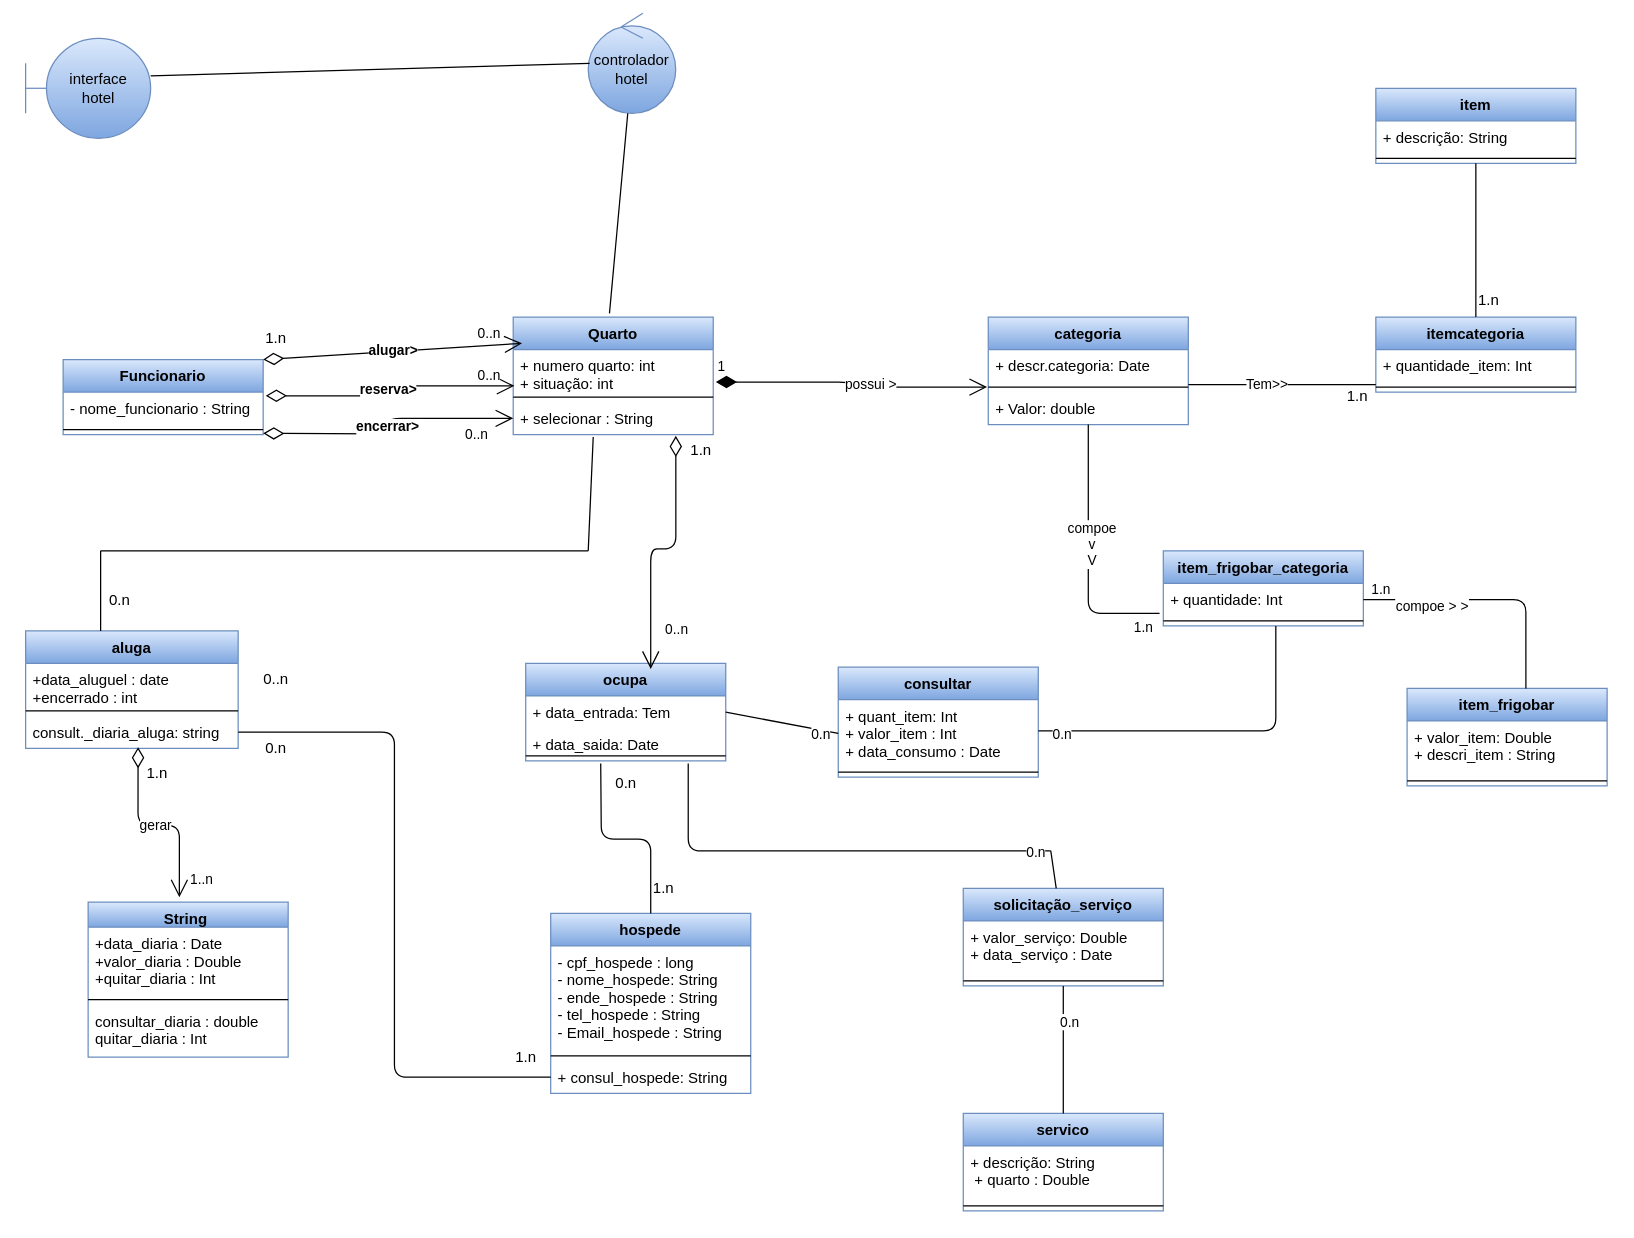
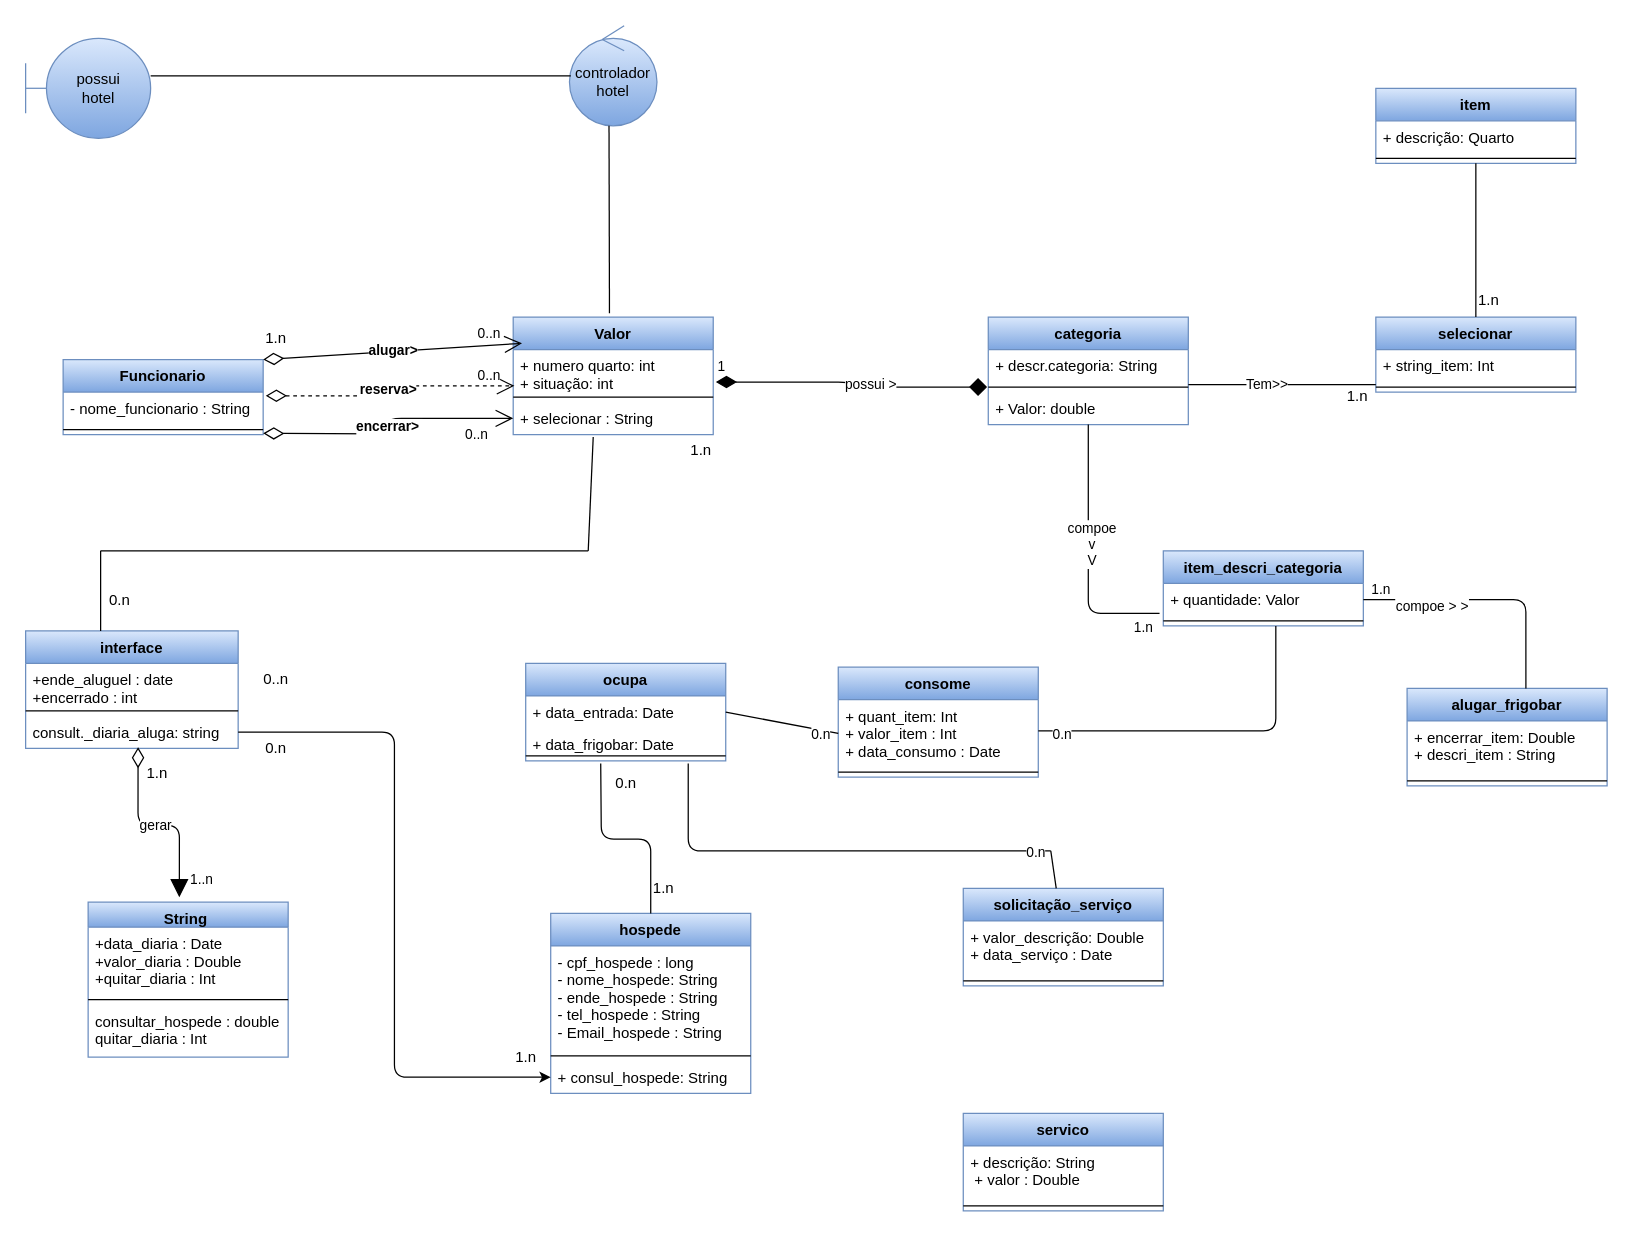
node "controlador hotel": moved (632, 63) -> (613, 76)
node "interface hotel": label "interface hotel" -> "possui hotel"
node "+ descrição: String": label "+ descrição: String" -> "+ descrição: Quarto"
node "Quarto": label "Quarto" -> "Valor"
node "itemcategoria": label "itemcategoria" -> "selecionar"
node "+ descr.categoria: Date": label "+ descr.categoria: Date" -> "+ descr.categoria: String"
node "+ quantidade_item: Int": label "+ quantidade_item: Int" -> "+ string_item: Int"
edge "+ numero quarto: int + situação: int" -- "- nome_funcionario : String": style solid -> dashed
edge "+ numero quarto: int + situação: int" -- "+ Valor: double": arrowhead open -> diamond
edge "+ selecionar : String" -- "ocupa": removed, label "0..n"
node "item_frigobar_categoria": label "item_frigobar_categoria" -> "item_descri_categoria"
node "+ quantidade: Int": label "+ quantidade: Int" -> "+ quantidade: Valor"
node "aluga": label "aluga" -> "interface"
node "+data_aluguel : date +encerrado : int": label "+data_aluguel : date +encerrado : int" -> "+ende_aluguel : date +encerrado : int"
node "consultar": label "consultar" -> "consome"
node "item_frigobar": label "item_frigobar" -> "alugar_frigobar"
node "+ data_entrada: Tem": label "+ data_entrada: Tem" -> "+ data_entrada: Date"
node "+ valor_item: Double + descri_item : String": label "+ valor_item: Double + descri_item : String" -> "+ encerrar_item: Double + descri_item : String"
node "+ data_saida: Date": label "+ data_saida: Date" -> "+ data_frigobar: Date"
edge "consult._diaria_aluga: string" -- "String": arrowhead open -> block
node "+ valor_serviço: Double + data_serviço : Date": label "+ valor_serviço: Double + data_serviço : Date" -> "+ valor_descrição: Double + data_serviço : Date"
node "consultar_diaria : double quitar_diaria : Int": label "consultar_diaria : double quitar_diaria : Int" -> "consultar_hospede : double quitar_diaria : Int"
edge "solicitação_serviço" -- "servico": removed, label "0.n"
edge "consult._diaria_aluga: string" -- "+ consul_hospede: String": arrowhead none -> classic
node "+ descrição: String + quarto : Double": label "+ descrição: String + quarto : Double" -> "+ descrição: String + valor : Double"
